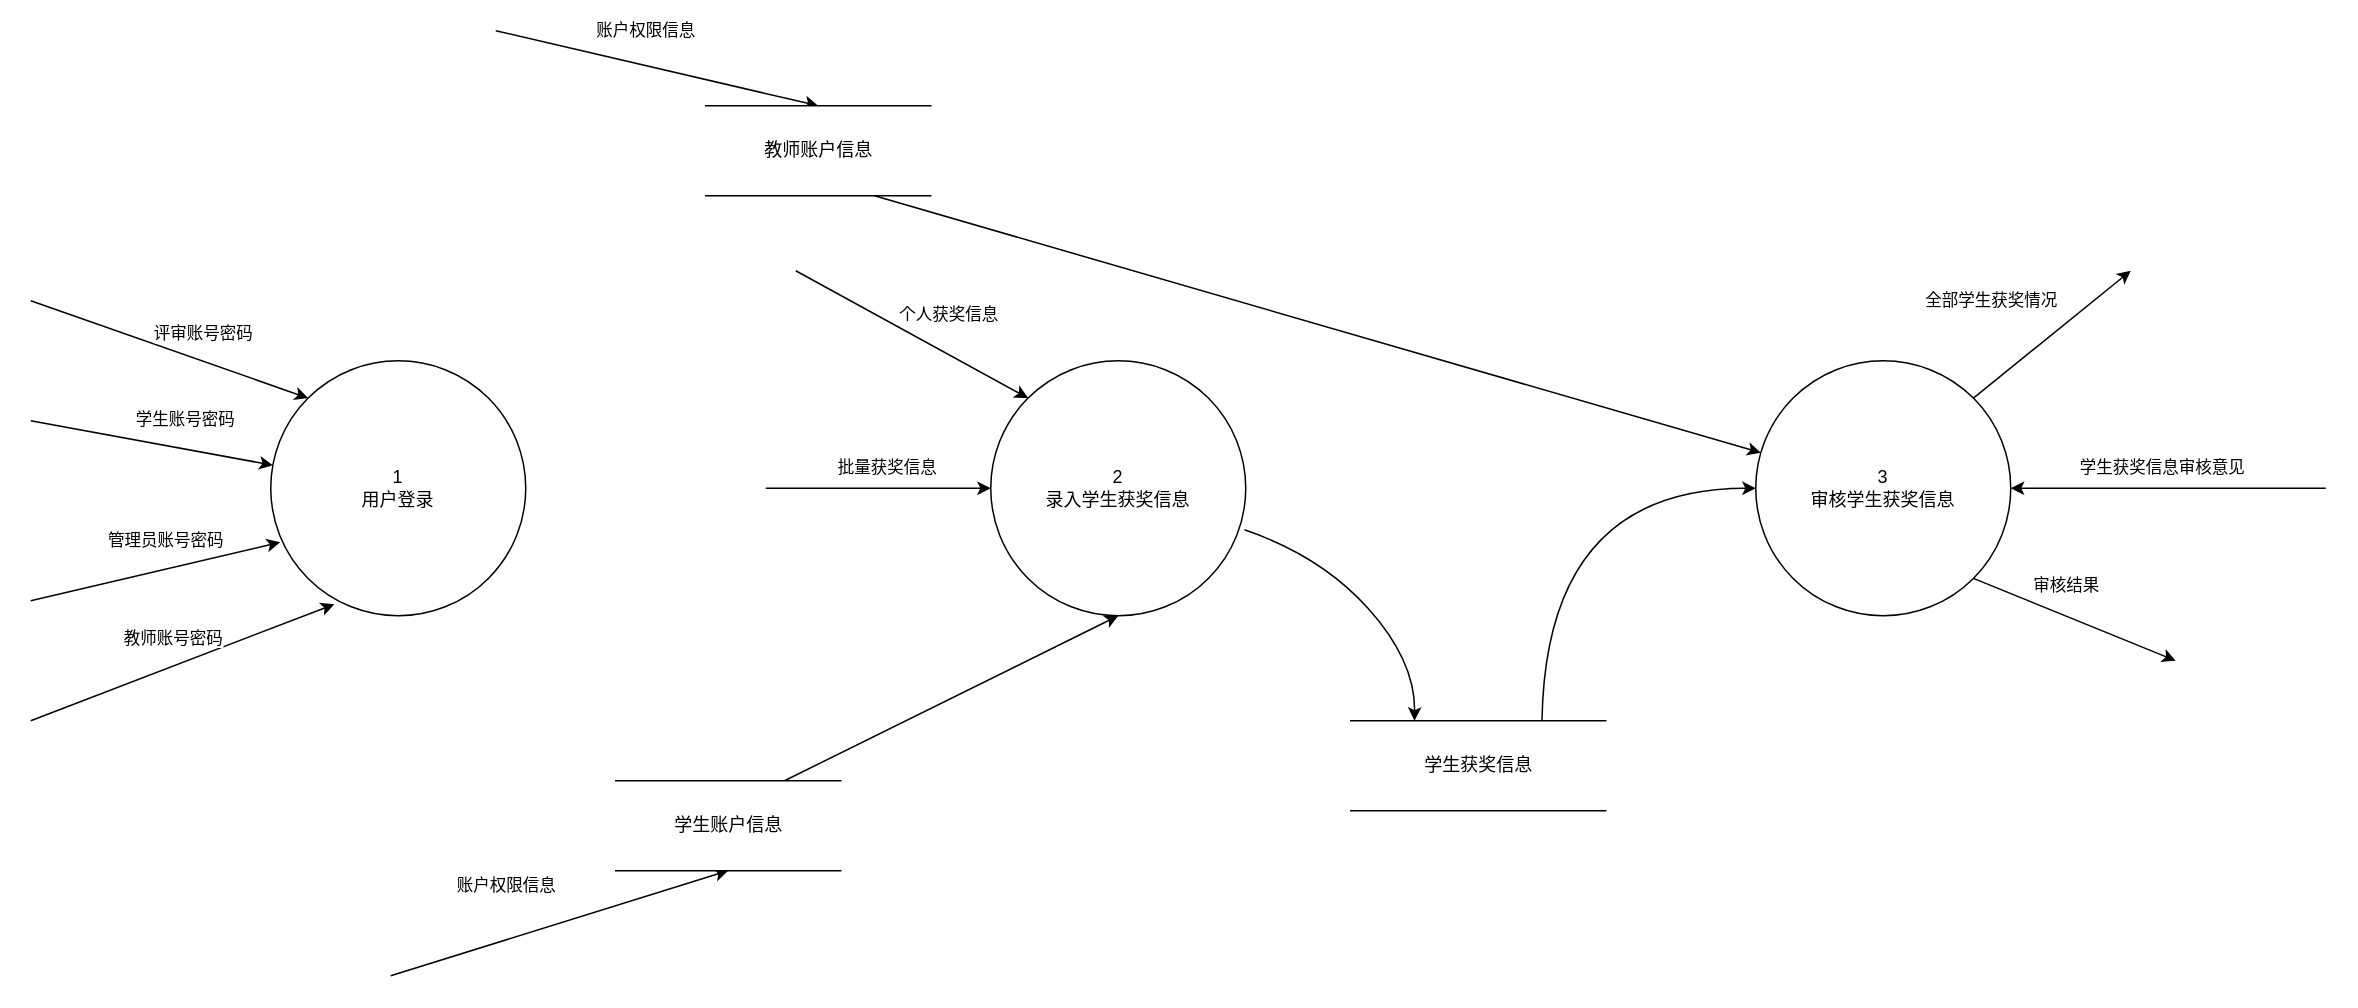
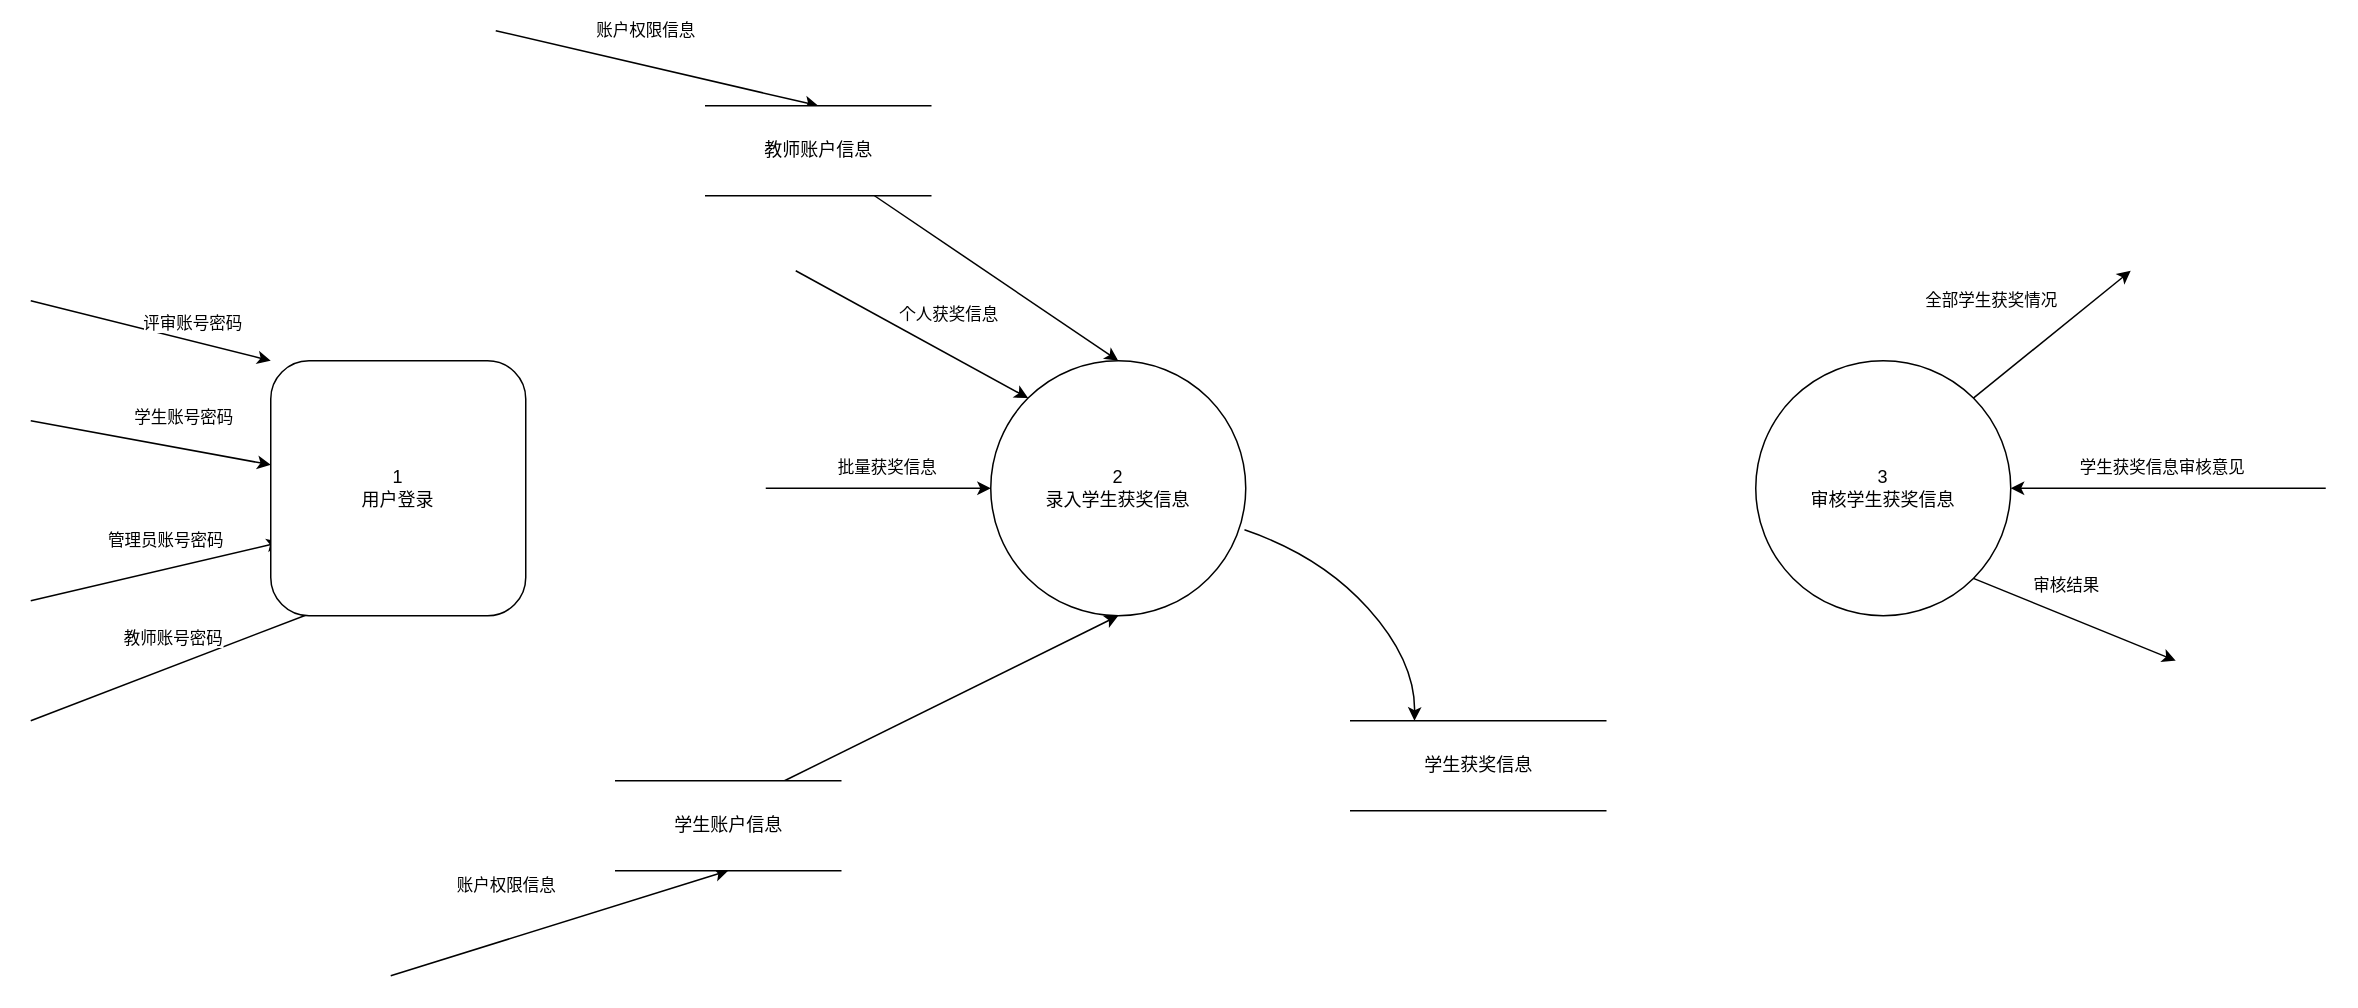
edge "教师账户信息" -> "3 审核学生获奖信息": now "教师账户信息" -> "2 录入学生获奖信息"
node "1 用户登录": shape ellipse -> rounded rectangle
edge "学生获奖信息" -> "3 审核学生获奖信息": removed
